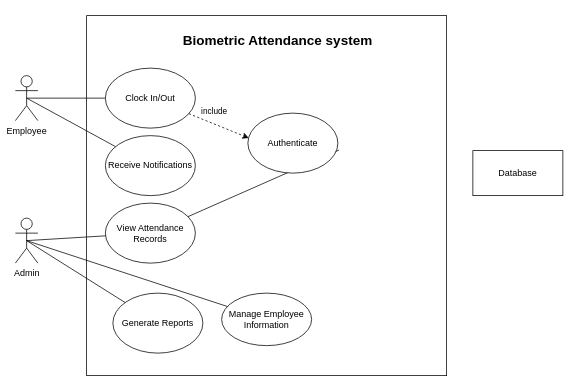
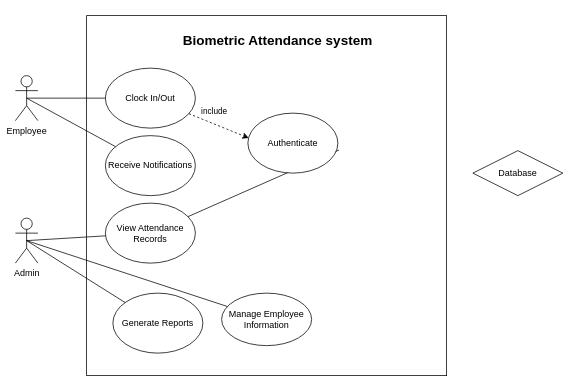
node "Database": shape rectangle -> diamond
